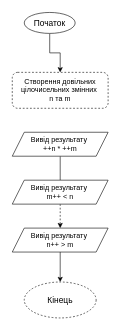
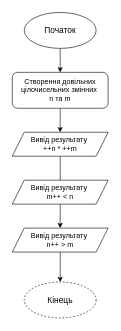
node "Початок": size 51x21 -> 72x36
node "Створення довільних цілочисельних змінних n та m": style dashed -> solid
edge "Створення довільних цілочисельних змінних n та m" -> "Вивід результату ++n * ++m": added
edge "Вивід результату m++ < n" -> "Вивід результату n++ > m": style dashed -> solid
